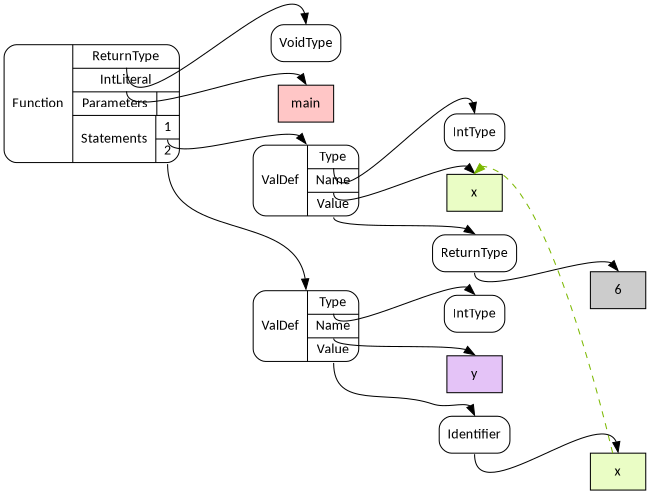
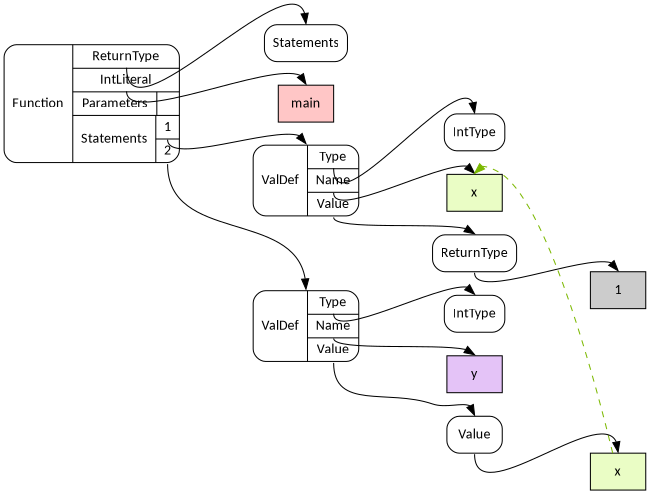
node "VoidType": label "VoidType" -> "Statements"
node "6": label "6" -> "1"
node "Identifier": label "Identifier" -> "Value"
